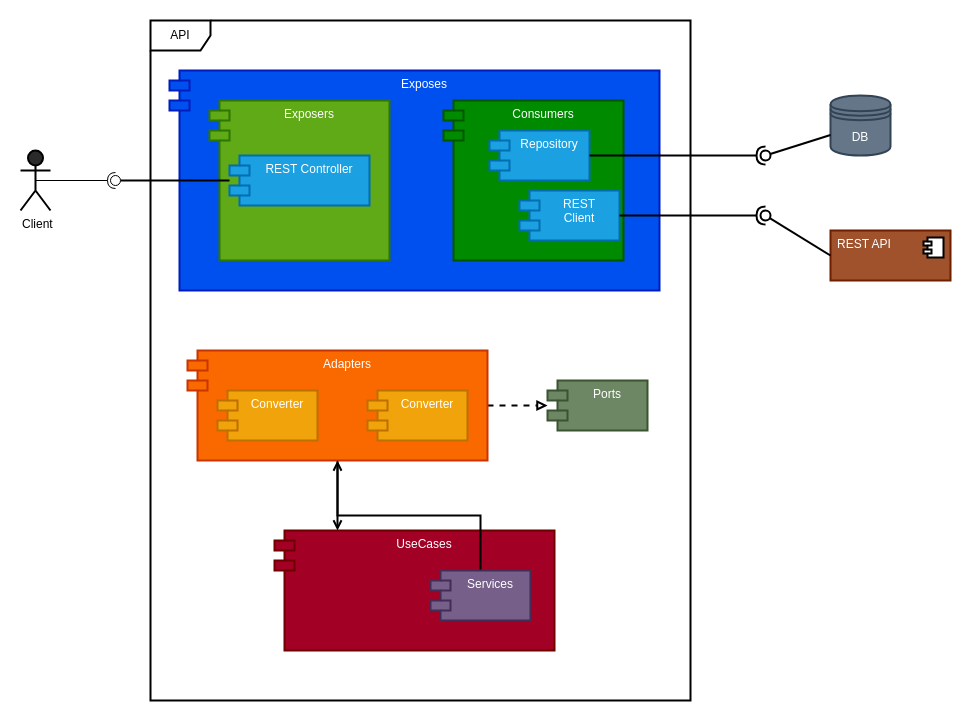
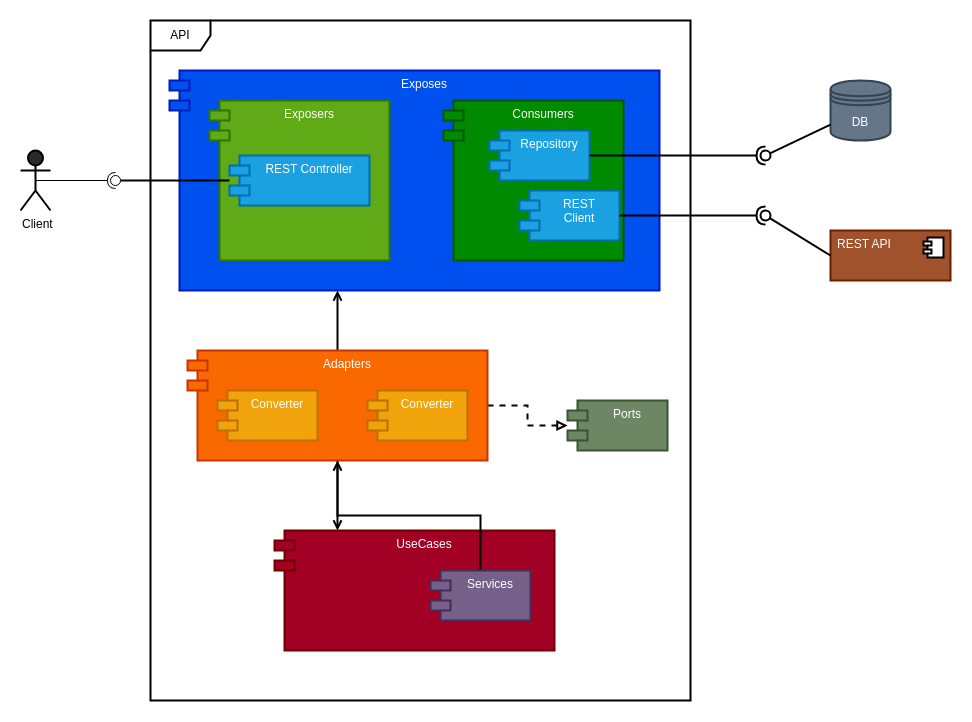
node "DB": moved (861, 126) -> (861, 111)
edge "Adapters" -> "Exposes": added
node "Ports": moved (598, 406) -> (618, 426)
